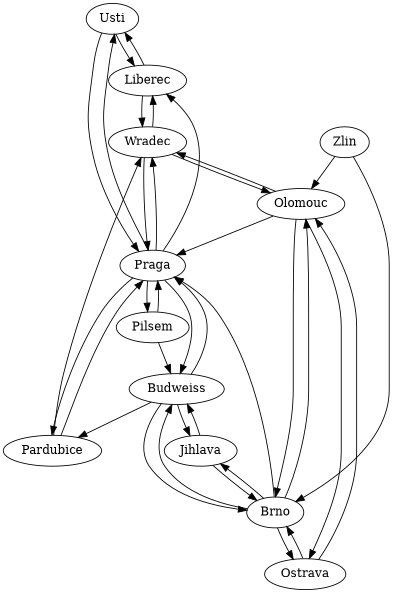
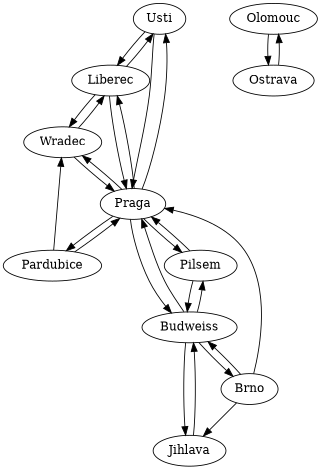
node "Zlin": removed
edge "Wradec" -> "Olomouc": removed
edge "Olomouc" -> "Wradec": removed
edge "Olomouc" -> "Praga": now "Liberec" -> "Praga"
edge "Olomouc" -> "Brno": removed
edge "Brno" -> "Olomouc": removed
edge "Budweiss" -> "Pardubice": now "Budweiss" -> "Pilsem"
edge "Jihlava" -> "Brno": removed
edge "Brno" -> "Ostrava": removed
edge "Ostrava" -> "Brno": removed
